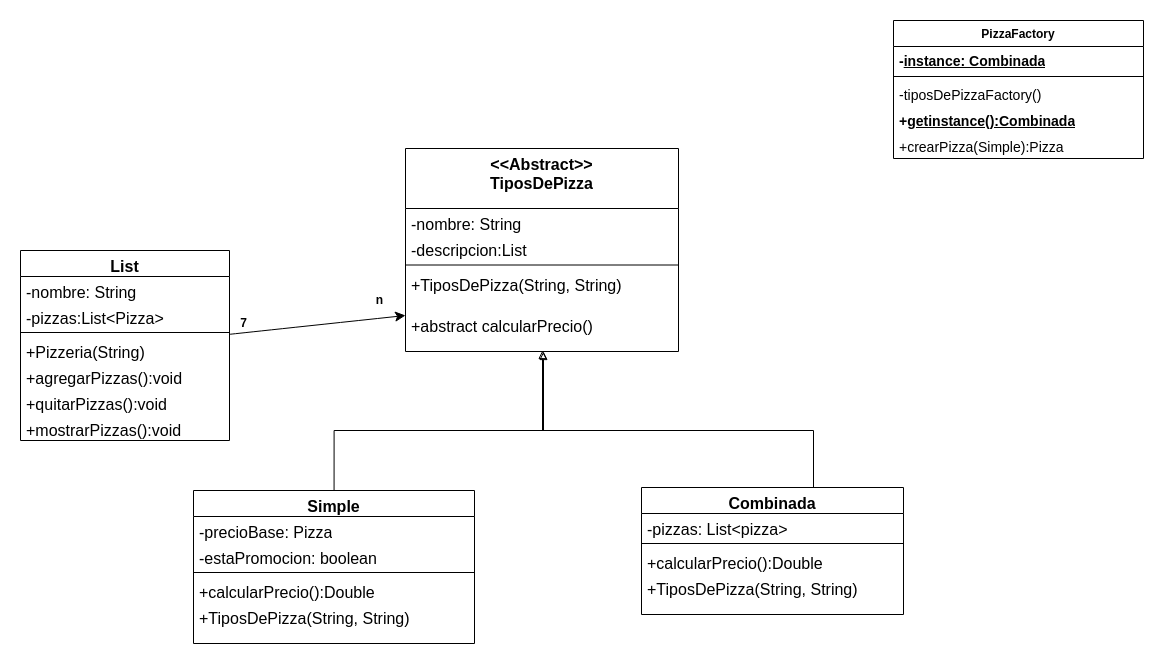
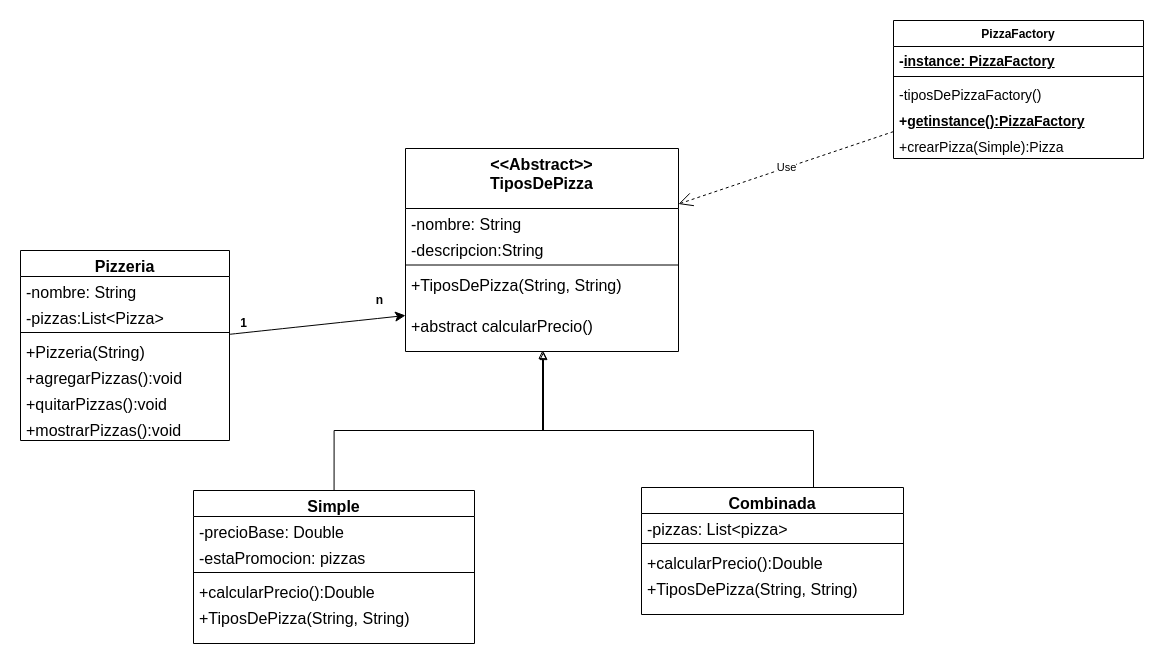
node "-instance: Combinada": label "-instance: Combinada" -> "-instance: PizzaFactory"
node "+getinstance():Combinada": label "+getinstance():Combinada" -> "+getinstance():PizzaFactory"
edge "PizzaFactory" -> "<<Abstract>> TiposDePizza": added, label "Use"
node "-descripcion:List": label "-descripcion:List" -> "-descripcion:String"
node "List": label "List" -> "Pizzeria"
node "7": label "7" -> "1"
node "-precioBase: Pizza": label "-precioBase: Pizza" -> "-precioBase: Double"
node "-estaPromocion: boolean": label "-estaPromocion: boolean" -> "-estaPromocion: pizzas"
